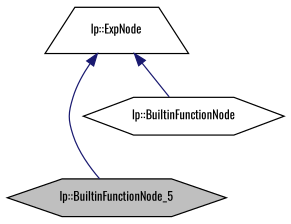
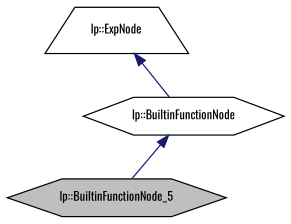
edge "lp::BuiltinFunctionNode_5" -> "lp::ExpNode": now "lp::BuiltinFunctionNode_5" -> "lp::BuiltinFunctionNode"
